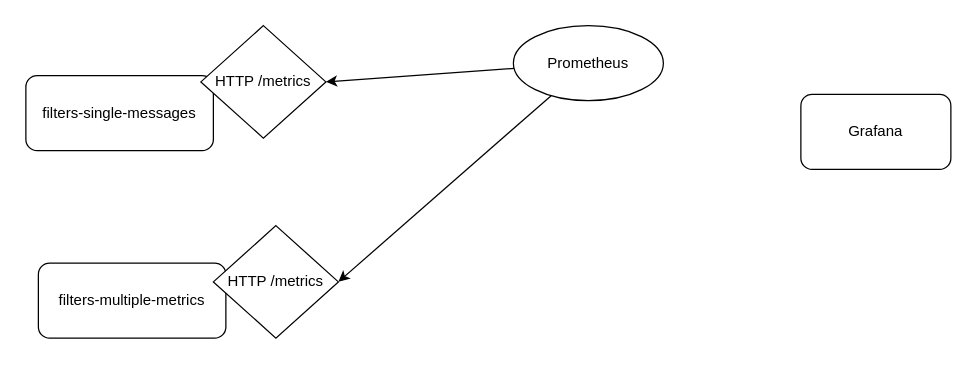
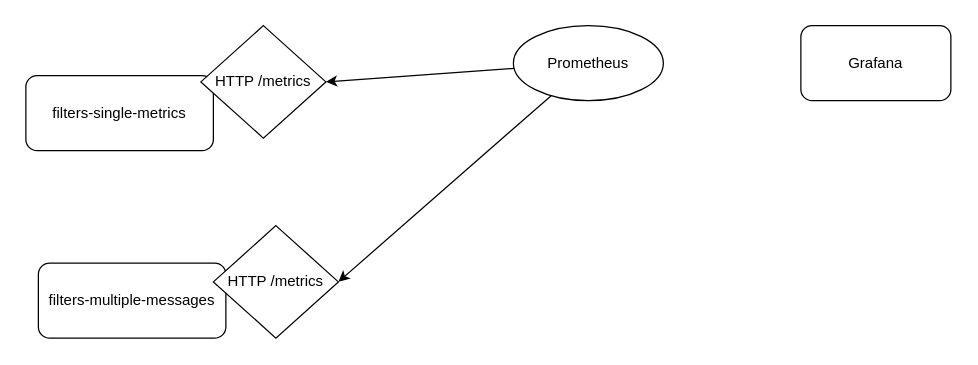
node "filters-single-messages": label "filters-single-messages" -> "filters-single-metrics"
node "Grafana": moved (876, 132) -> (876, 63)
node "filters-multiple-metrics": label "filters-multiple-metrics" -> "filters-multiple-messages"
